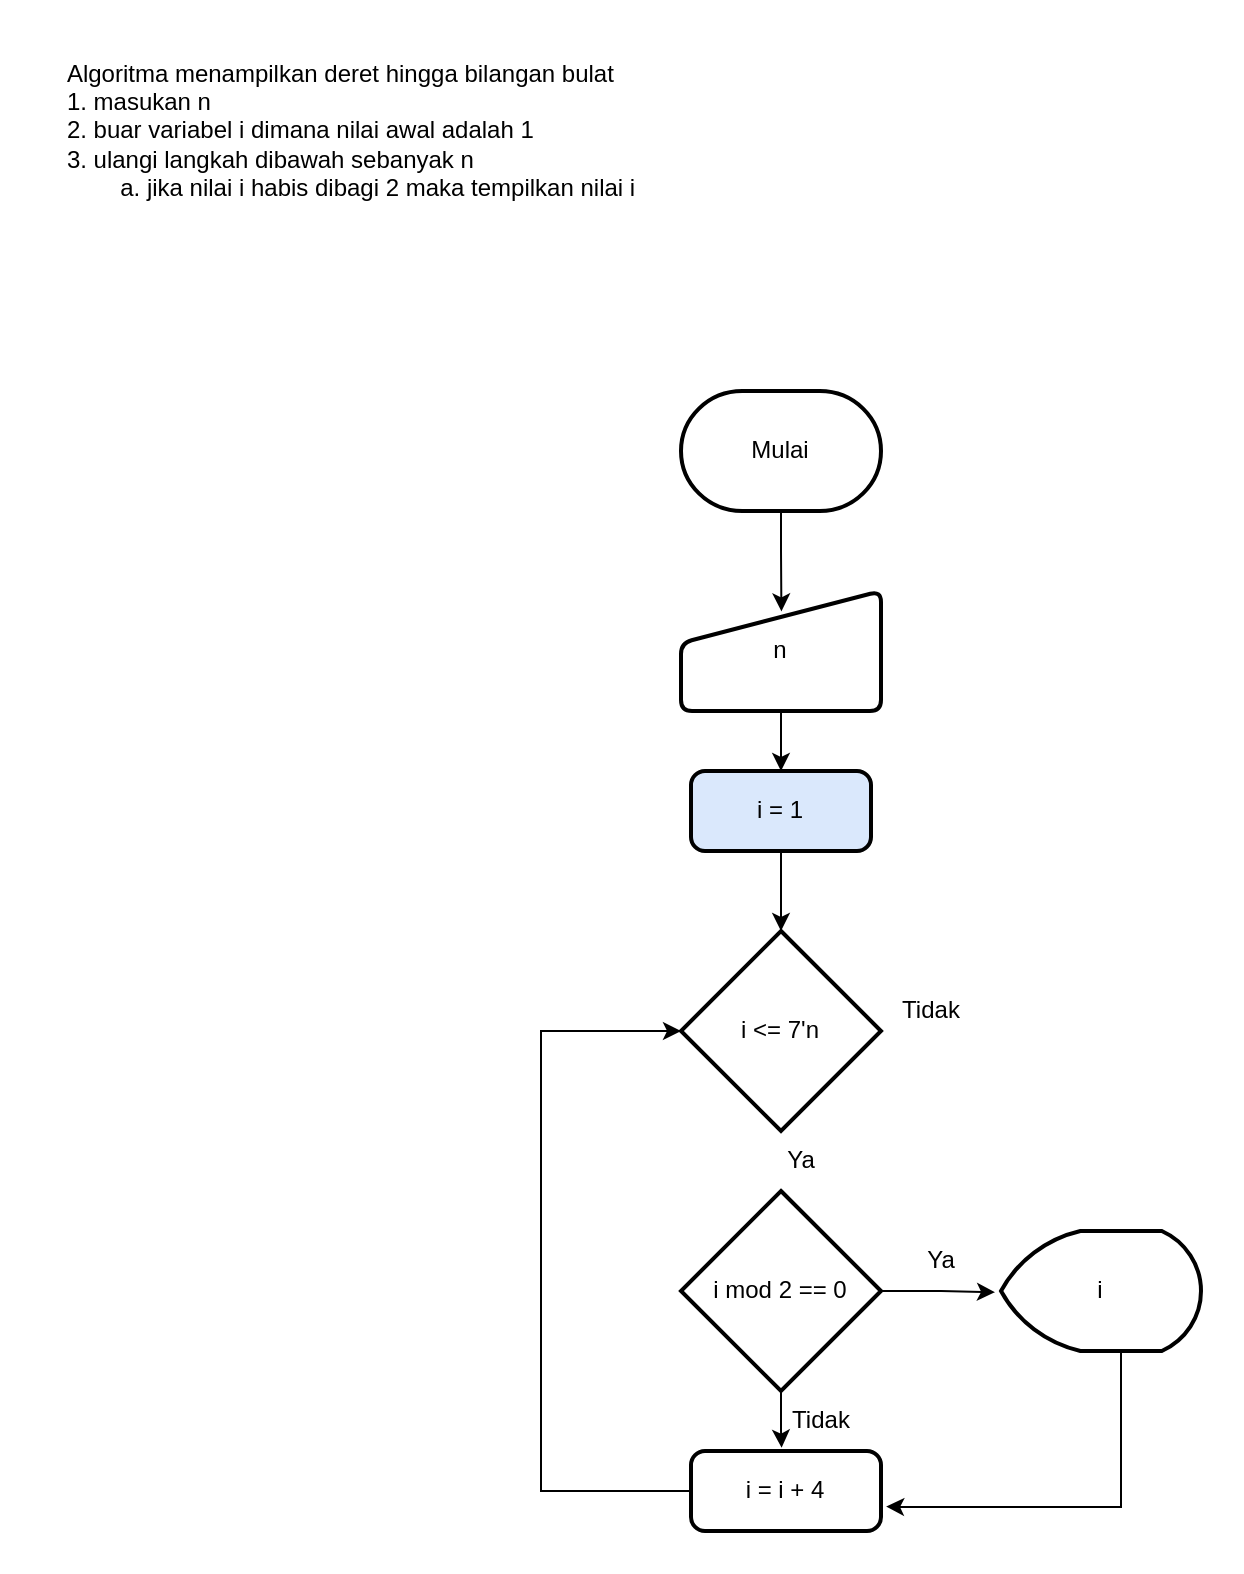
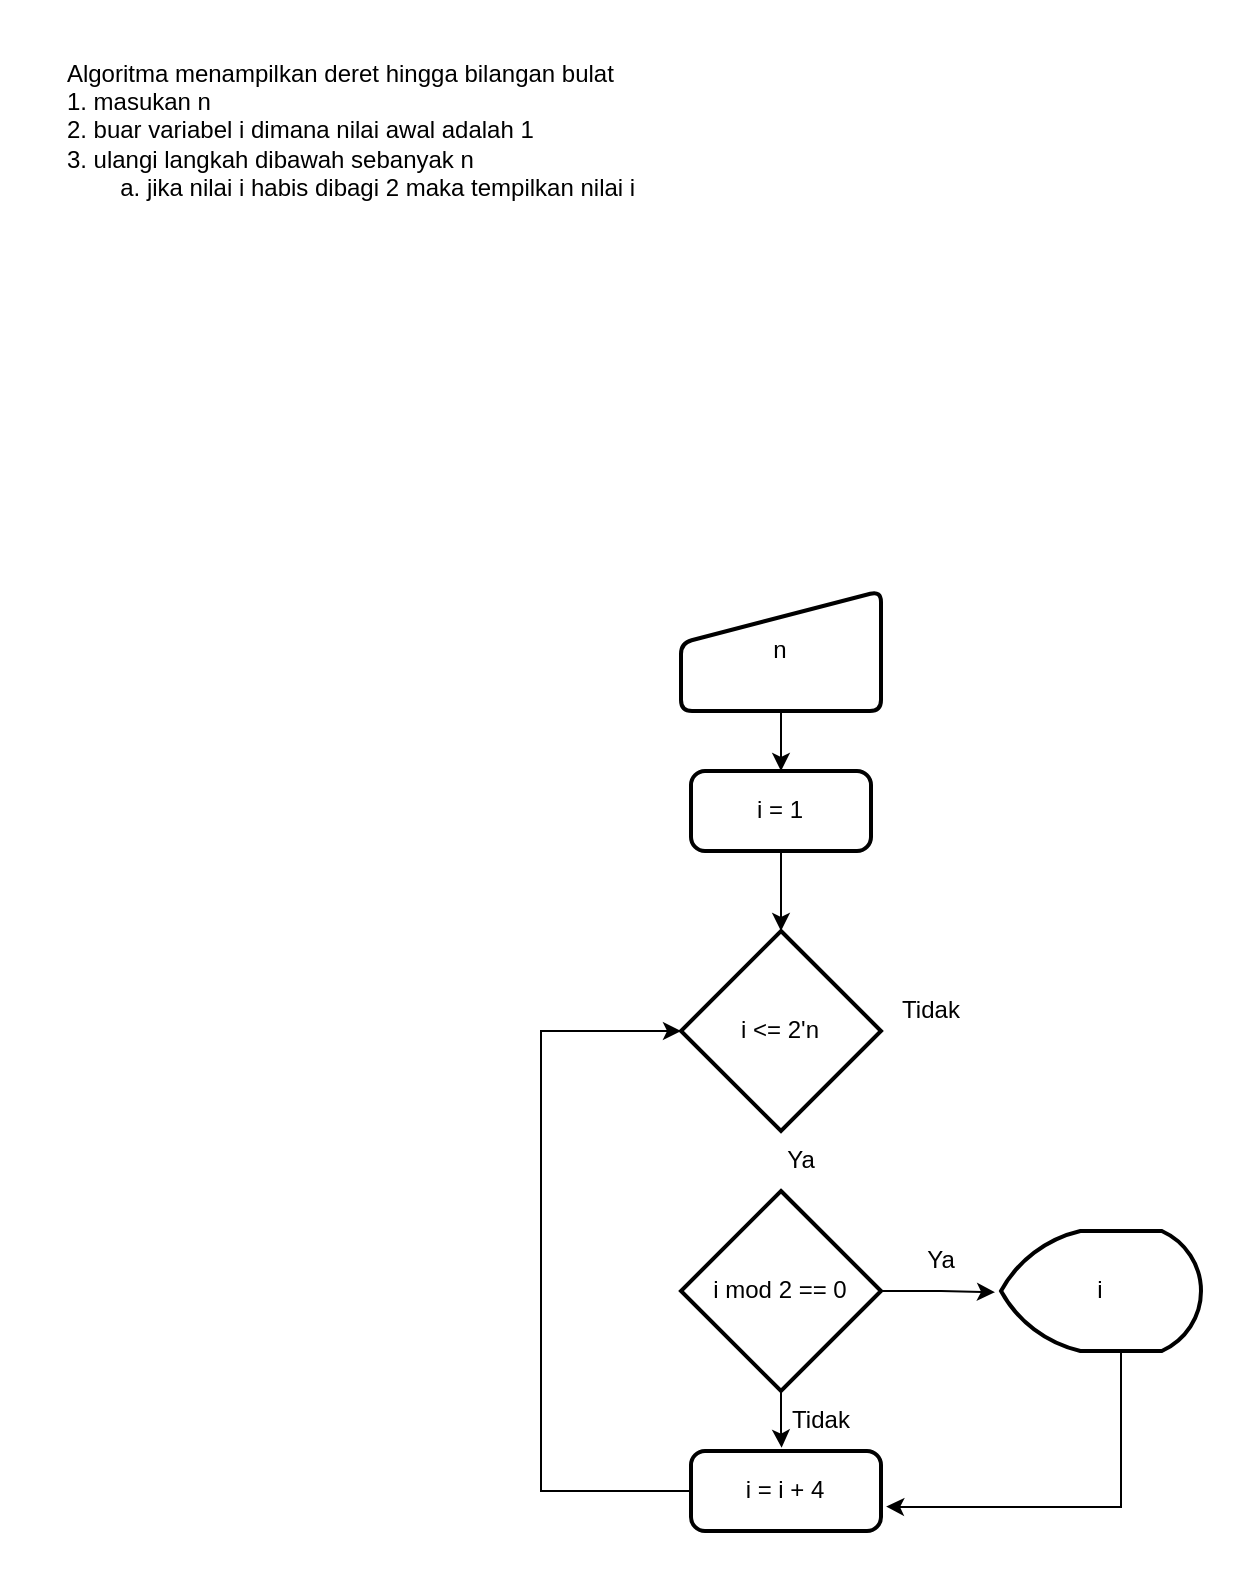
node "Mulai": removed
edge "Mulai" -> "n": removed
node "i = 1": fillcolor #dae8fc -> #ffffff
node "i <= 7'n": label "i <= 7'n" -> "i <= 2'n"
